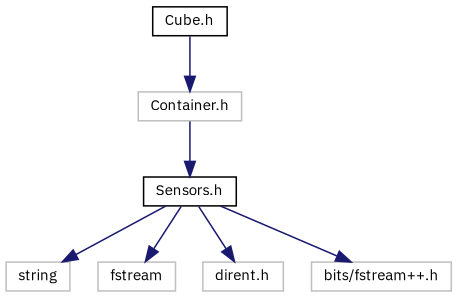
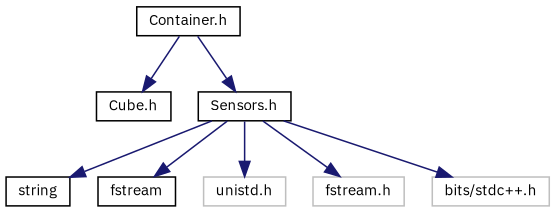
edge "Cube.h" -> "Container.h": reversed
node "Container.h": color grey75 -> black
node "unistd.h": added
node "string": color grey75 -> black
node "fstream": color grey75 -> black
node "dirent.h": label "dirent.h" -> "fstream.h"
node "bits/fstream++.h": label "bits/fstream++.h" -> "bits/stdc++.h"
